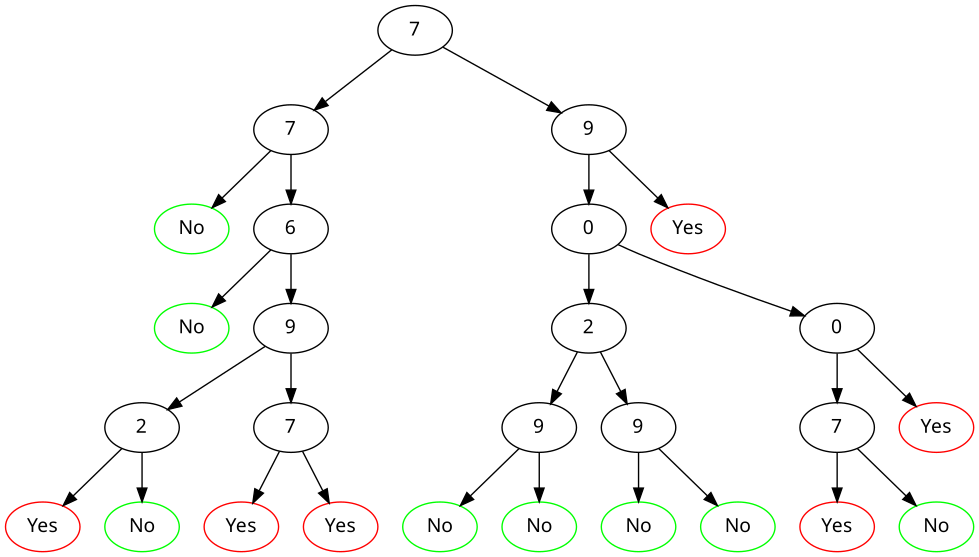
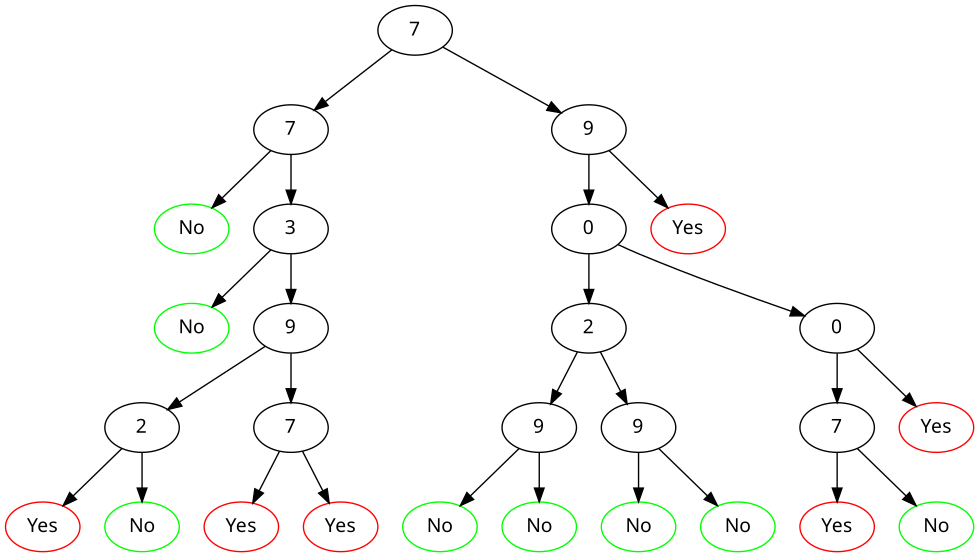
node "6": label "6" -> "3"
